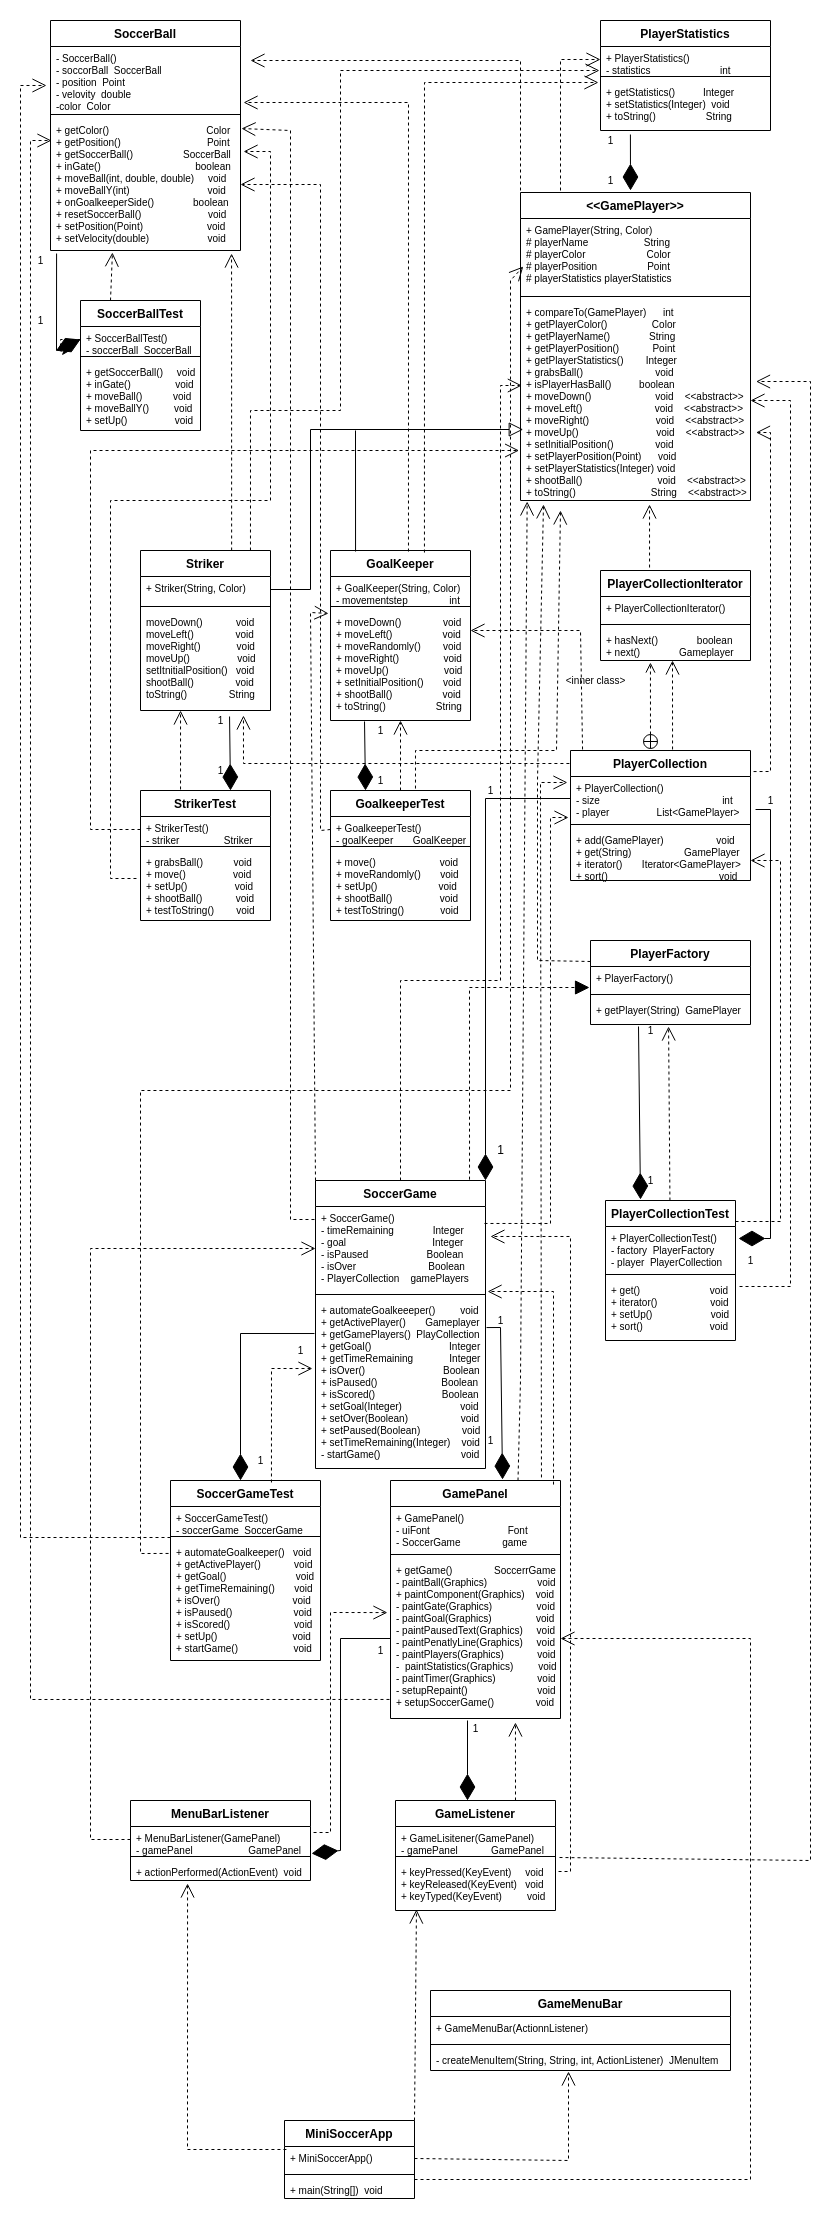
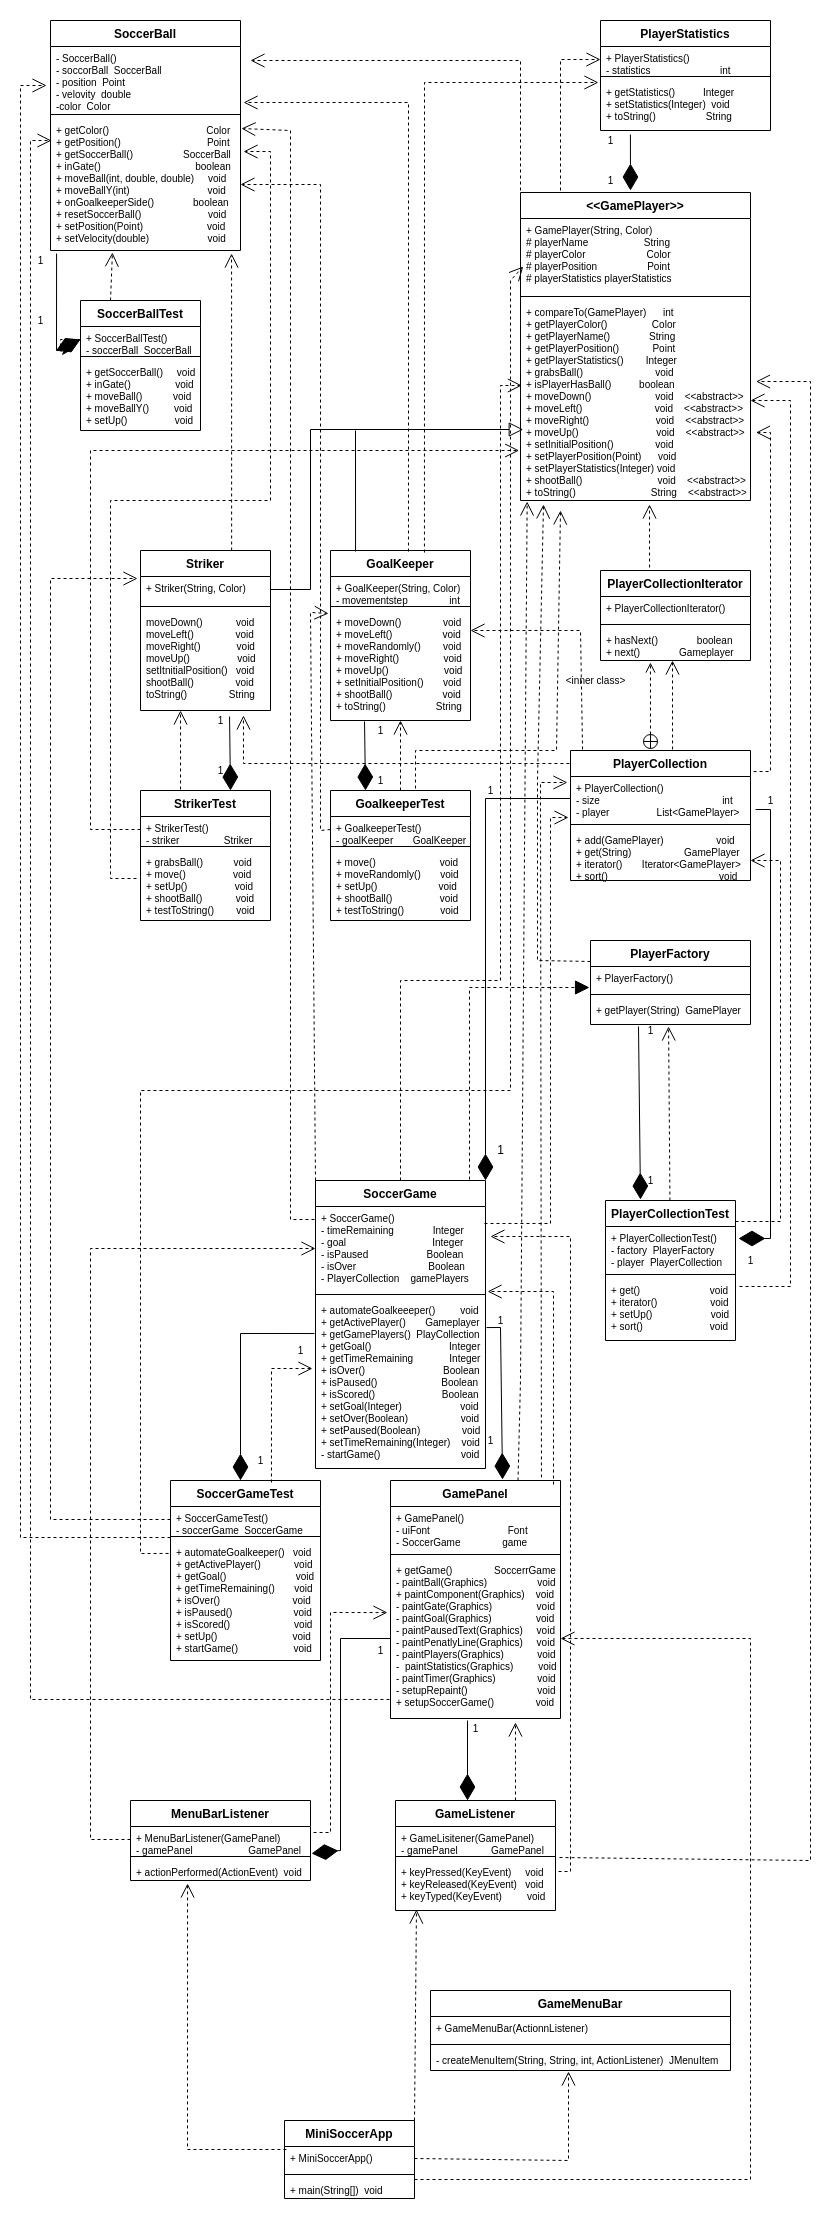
edge "Striker" -> "+ PlayerStatistics() - statistics int": removed
edge "+ SoccerGameTest() - soccerGame SoccerGame" -> "+ Striker(String, Color)": added
